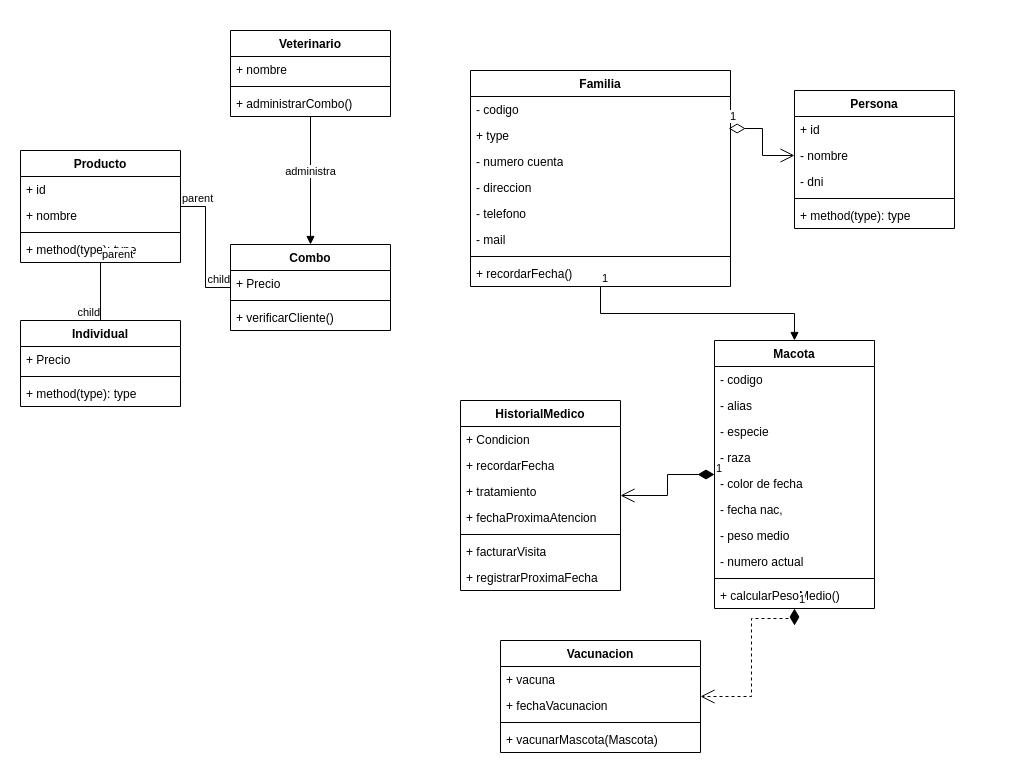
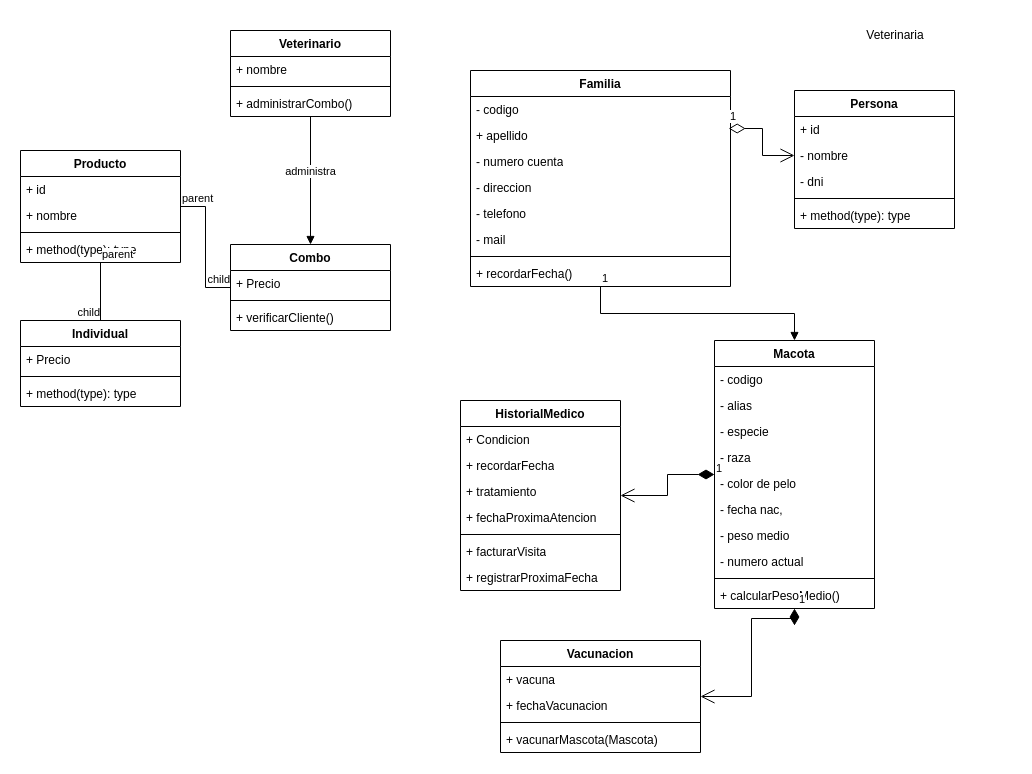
node "Veterinaria": added
node "+ type": label "+ type" -> "+ apellido"
node "- color de fecha": label "- color de fecha" -> "- color de pelo"
edge "Macota" -- "Vacunacion": style dashed -> solid
